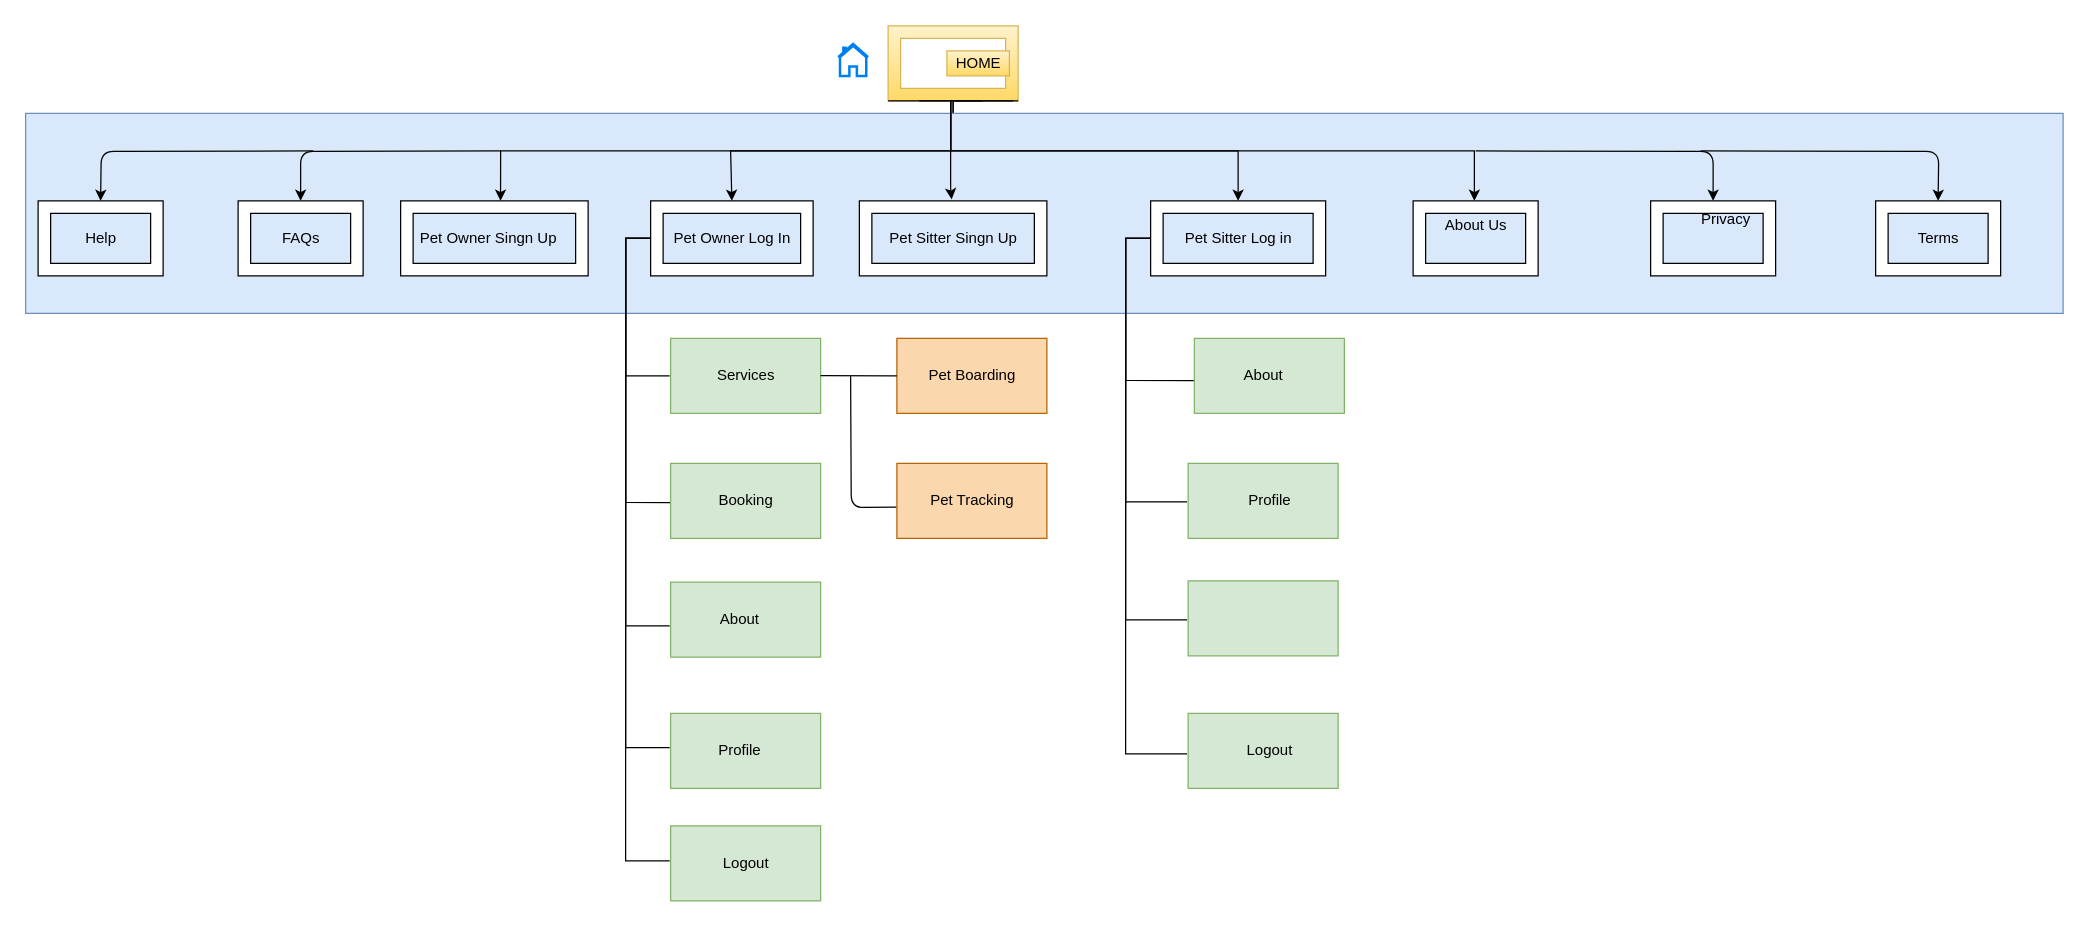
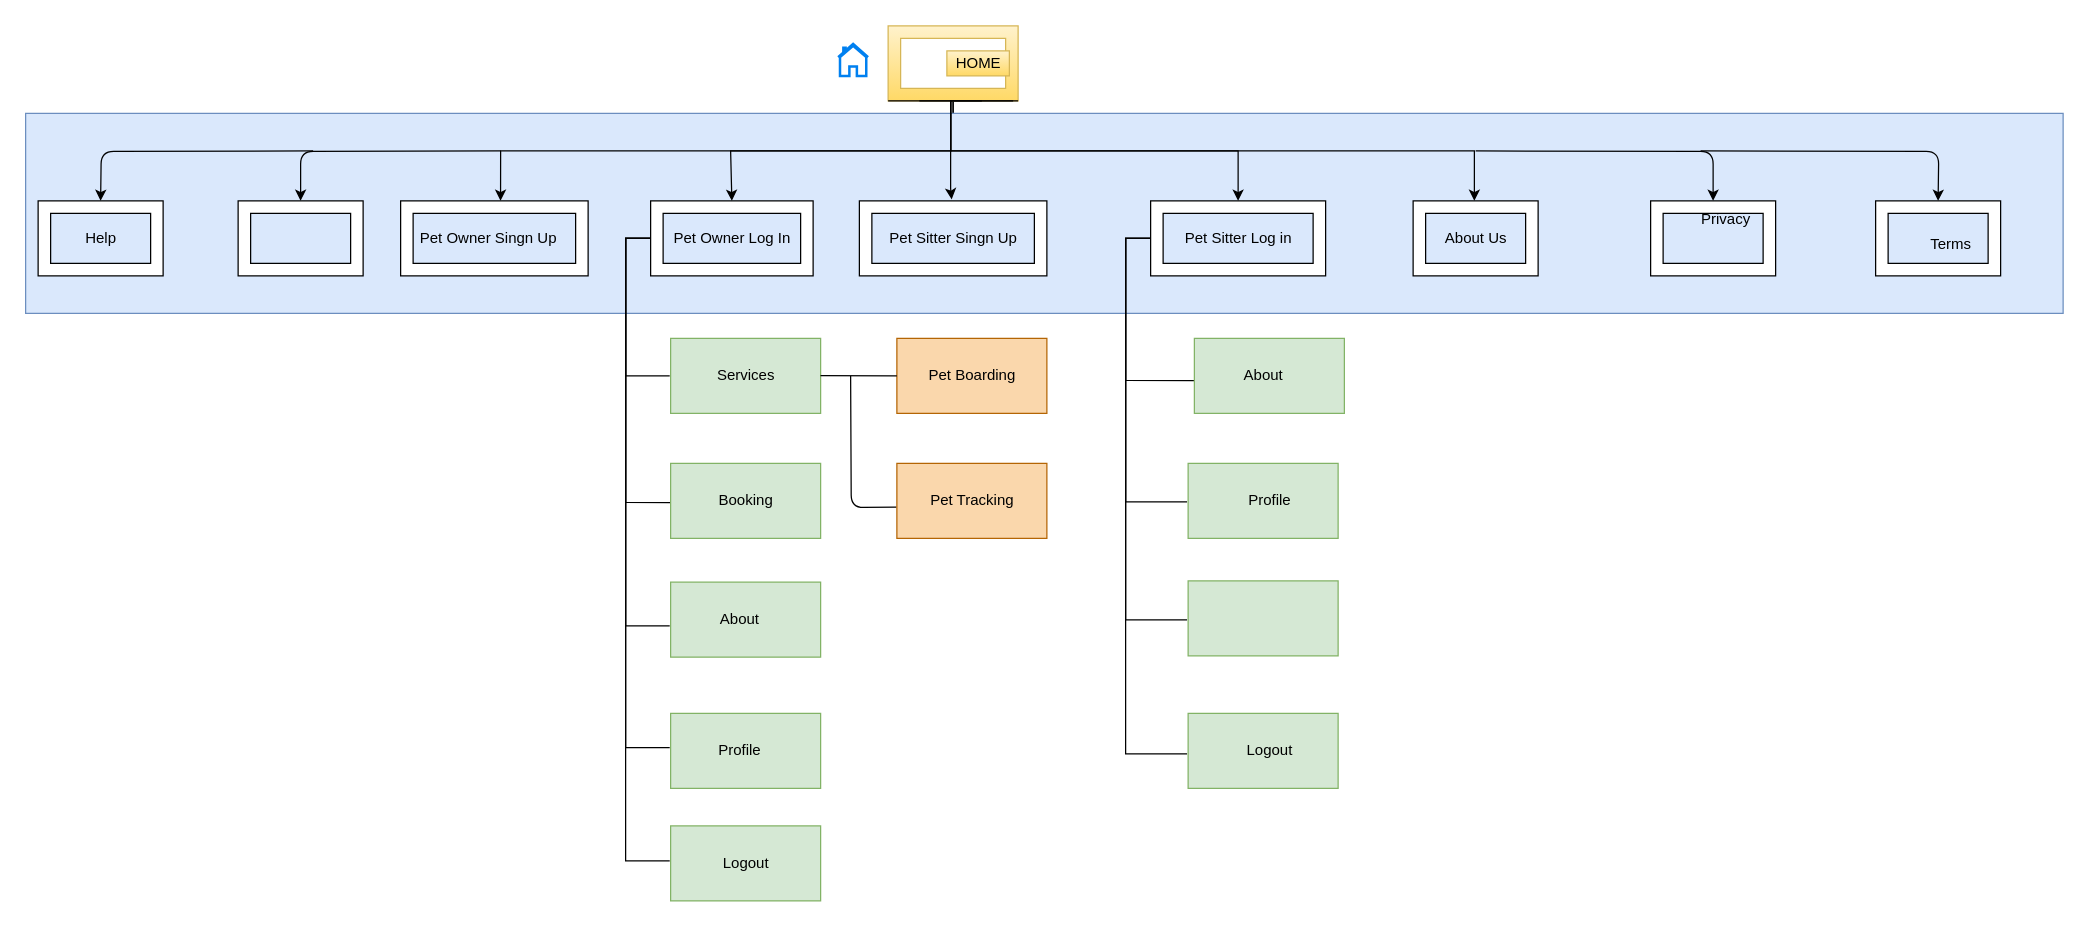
node "About Us": moved (1476, 226) -> (1476, 238)
node "FAQs": removed
node "Terms": moved (1938, 238) -> (1951, 244)
